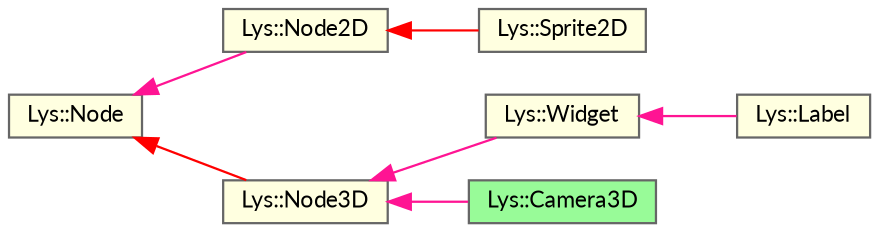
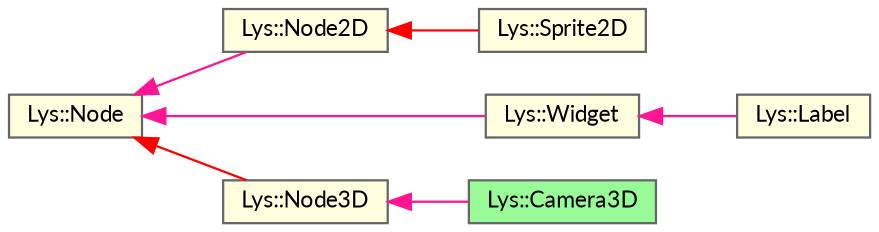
edge "Lys::Widget" -> "Lys::Node3D": now "Lys::Widget" -> "Lys::Node"
